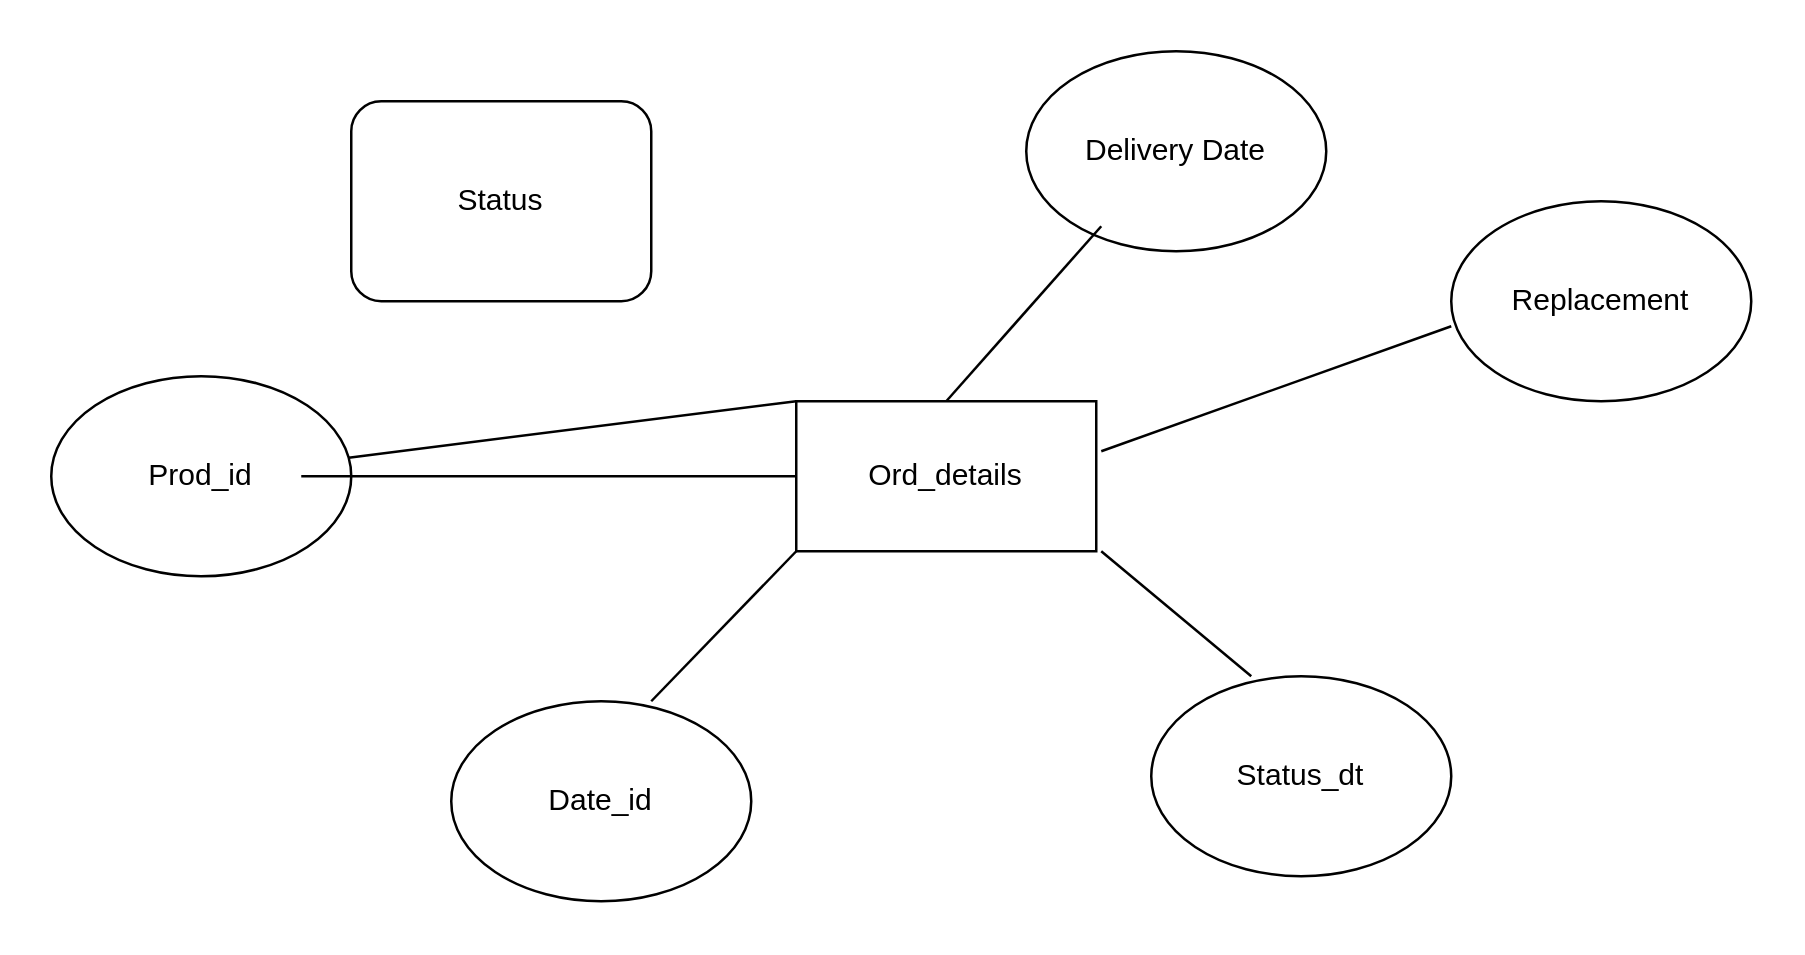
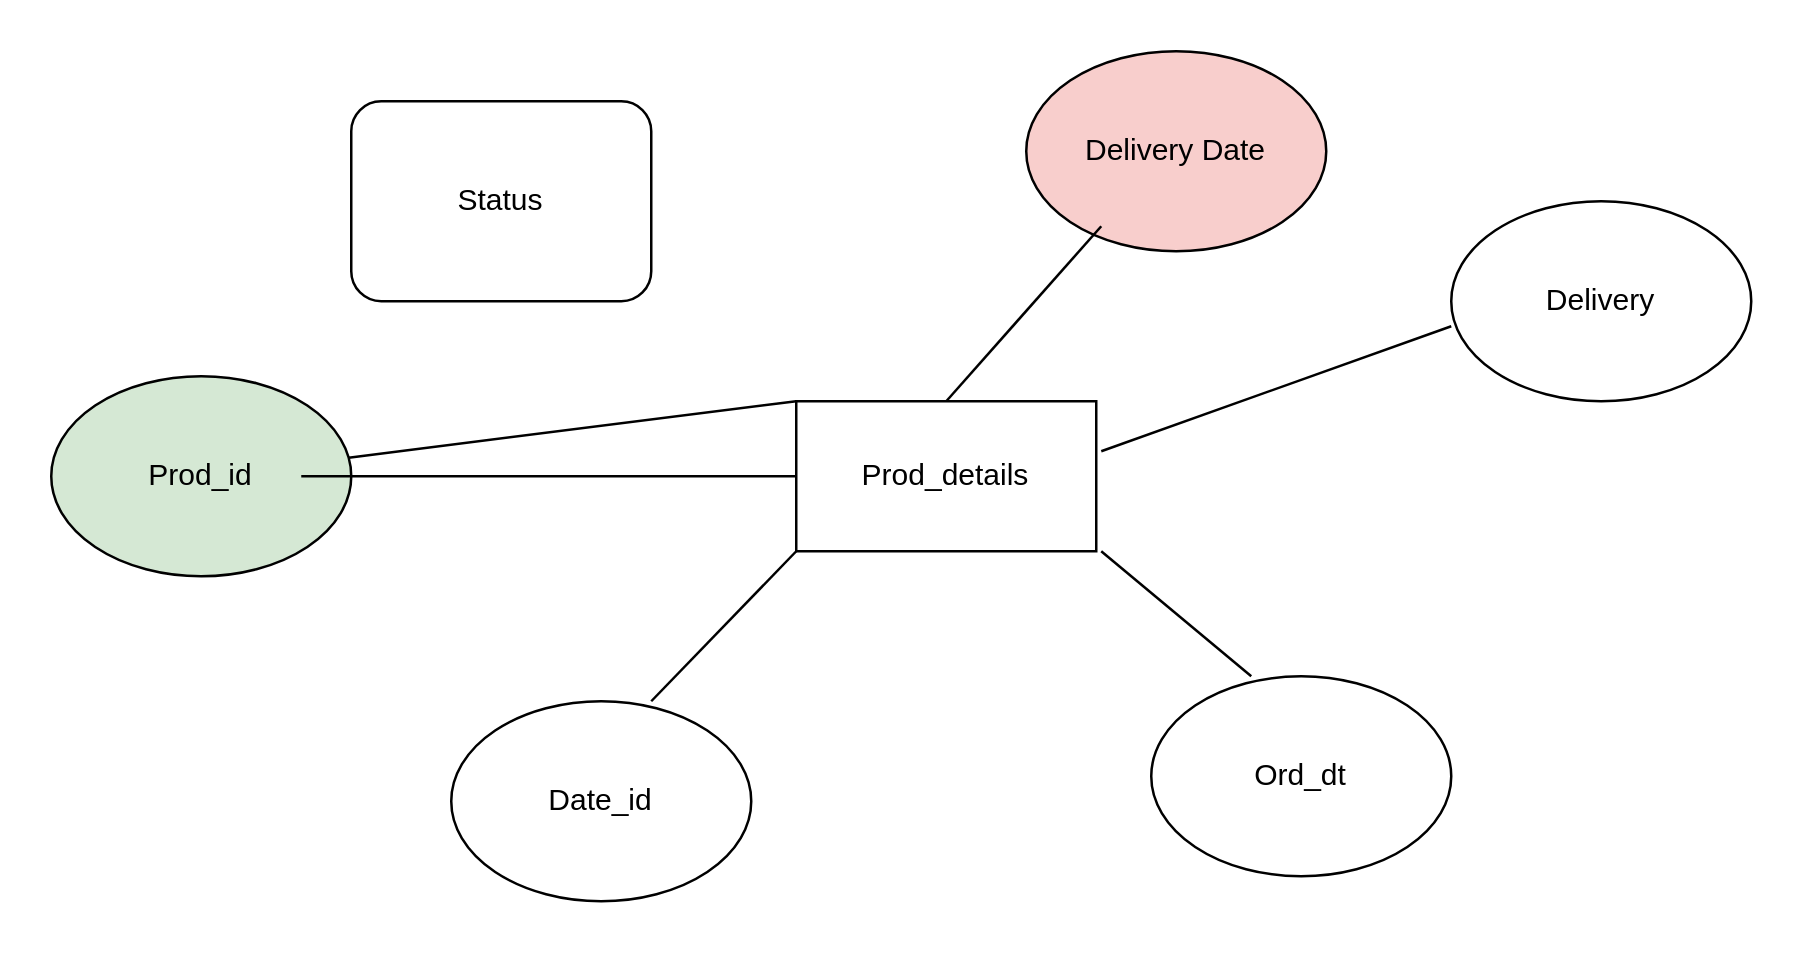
node "Delivery Date": fillcolor #ffffff -> #f8cecc
node "Replacement": label "Replacement" -> "Delivery"
node "Prod_id": fillcolor #ffffff -> #d5e8d4
node "Ord_details": label "Ord_details" -> "Prod_details"
node "Status_dt": label "Status_dt" -> "Ord_dt"
